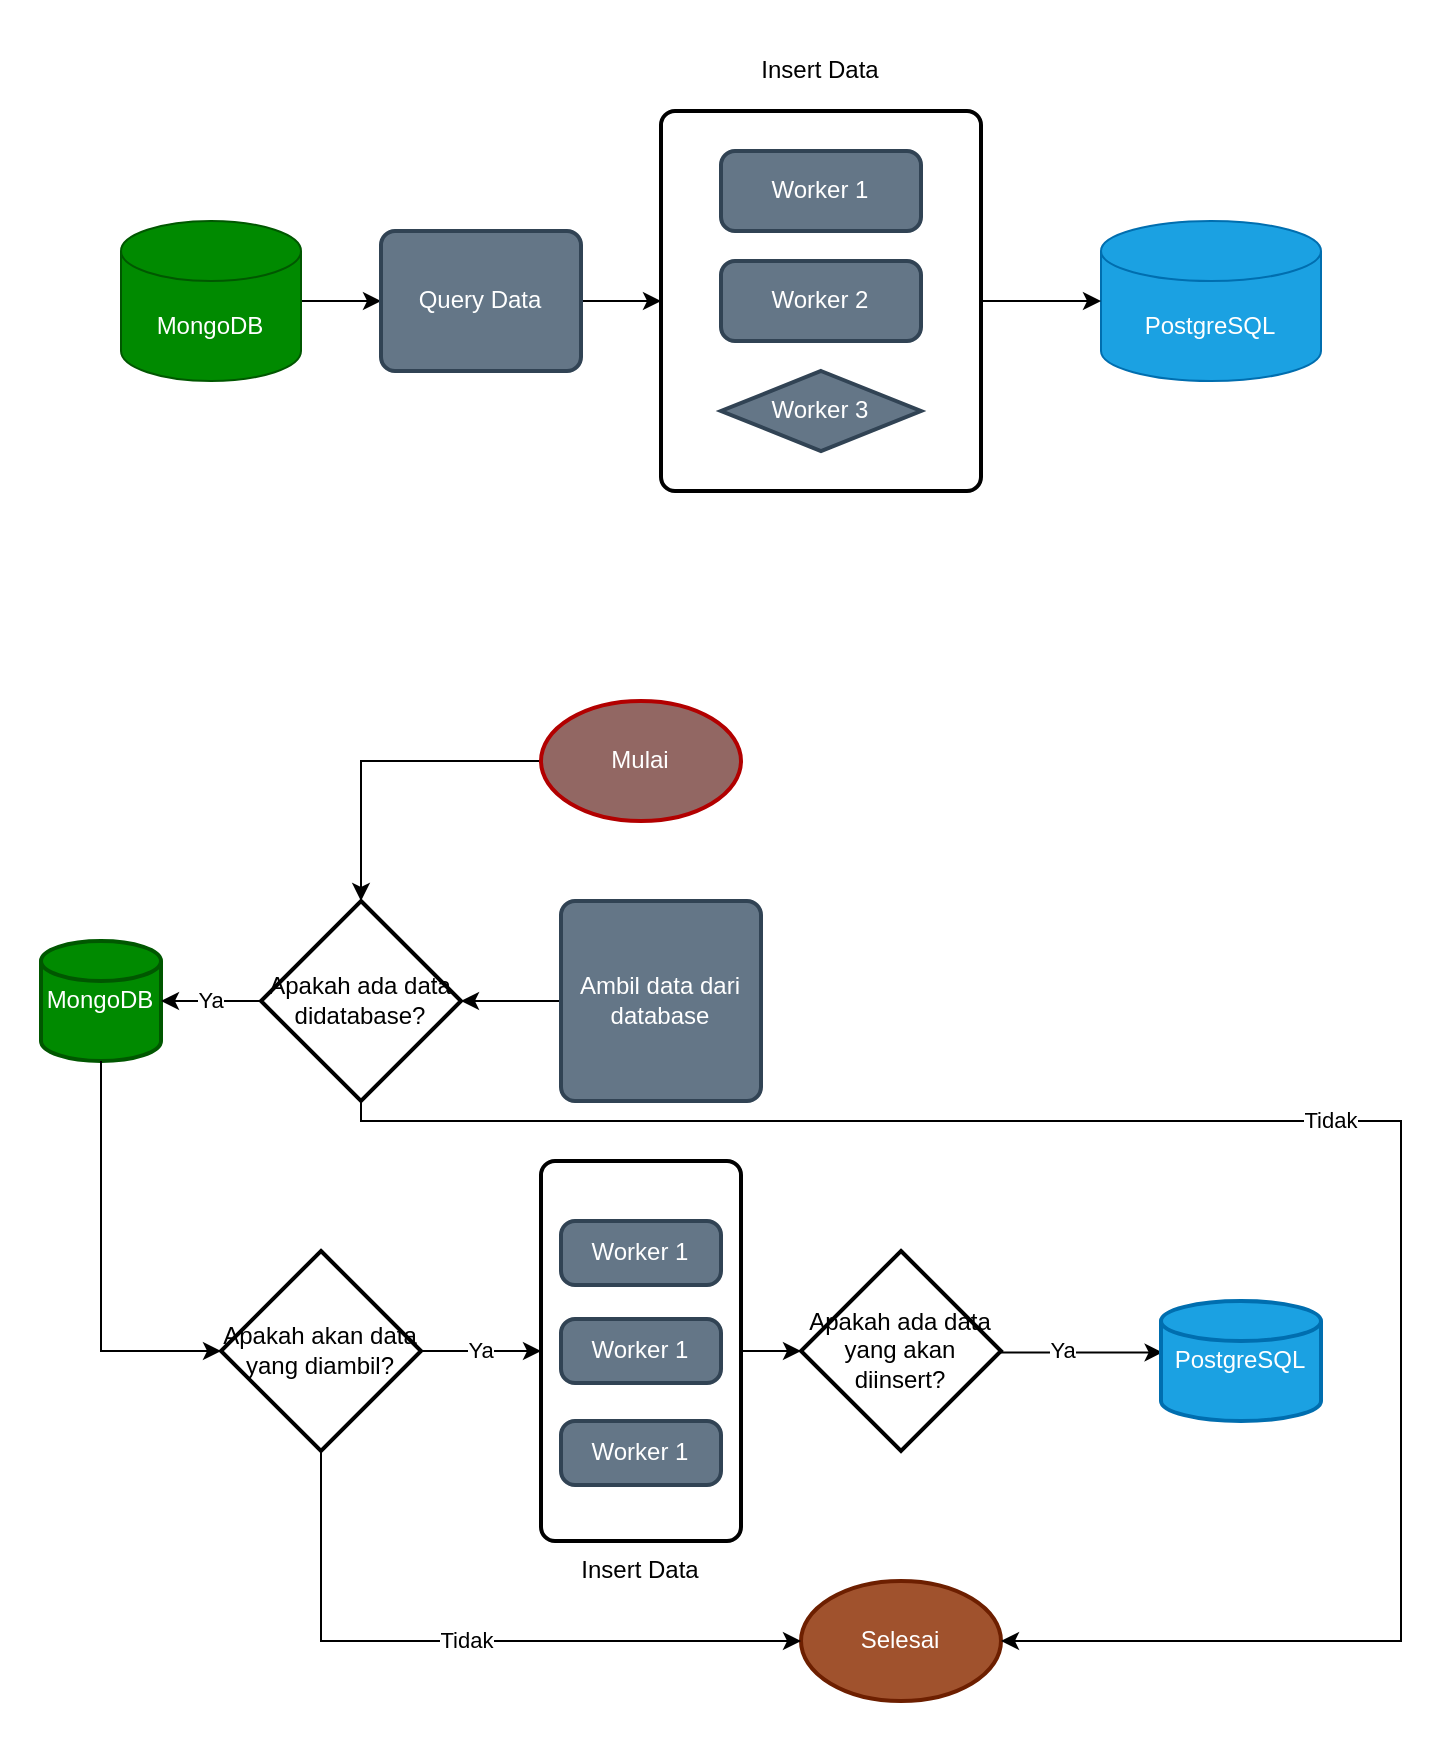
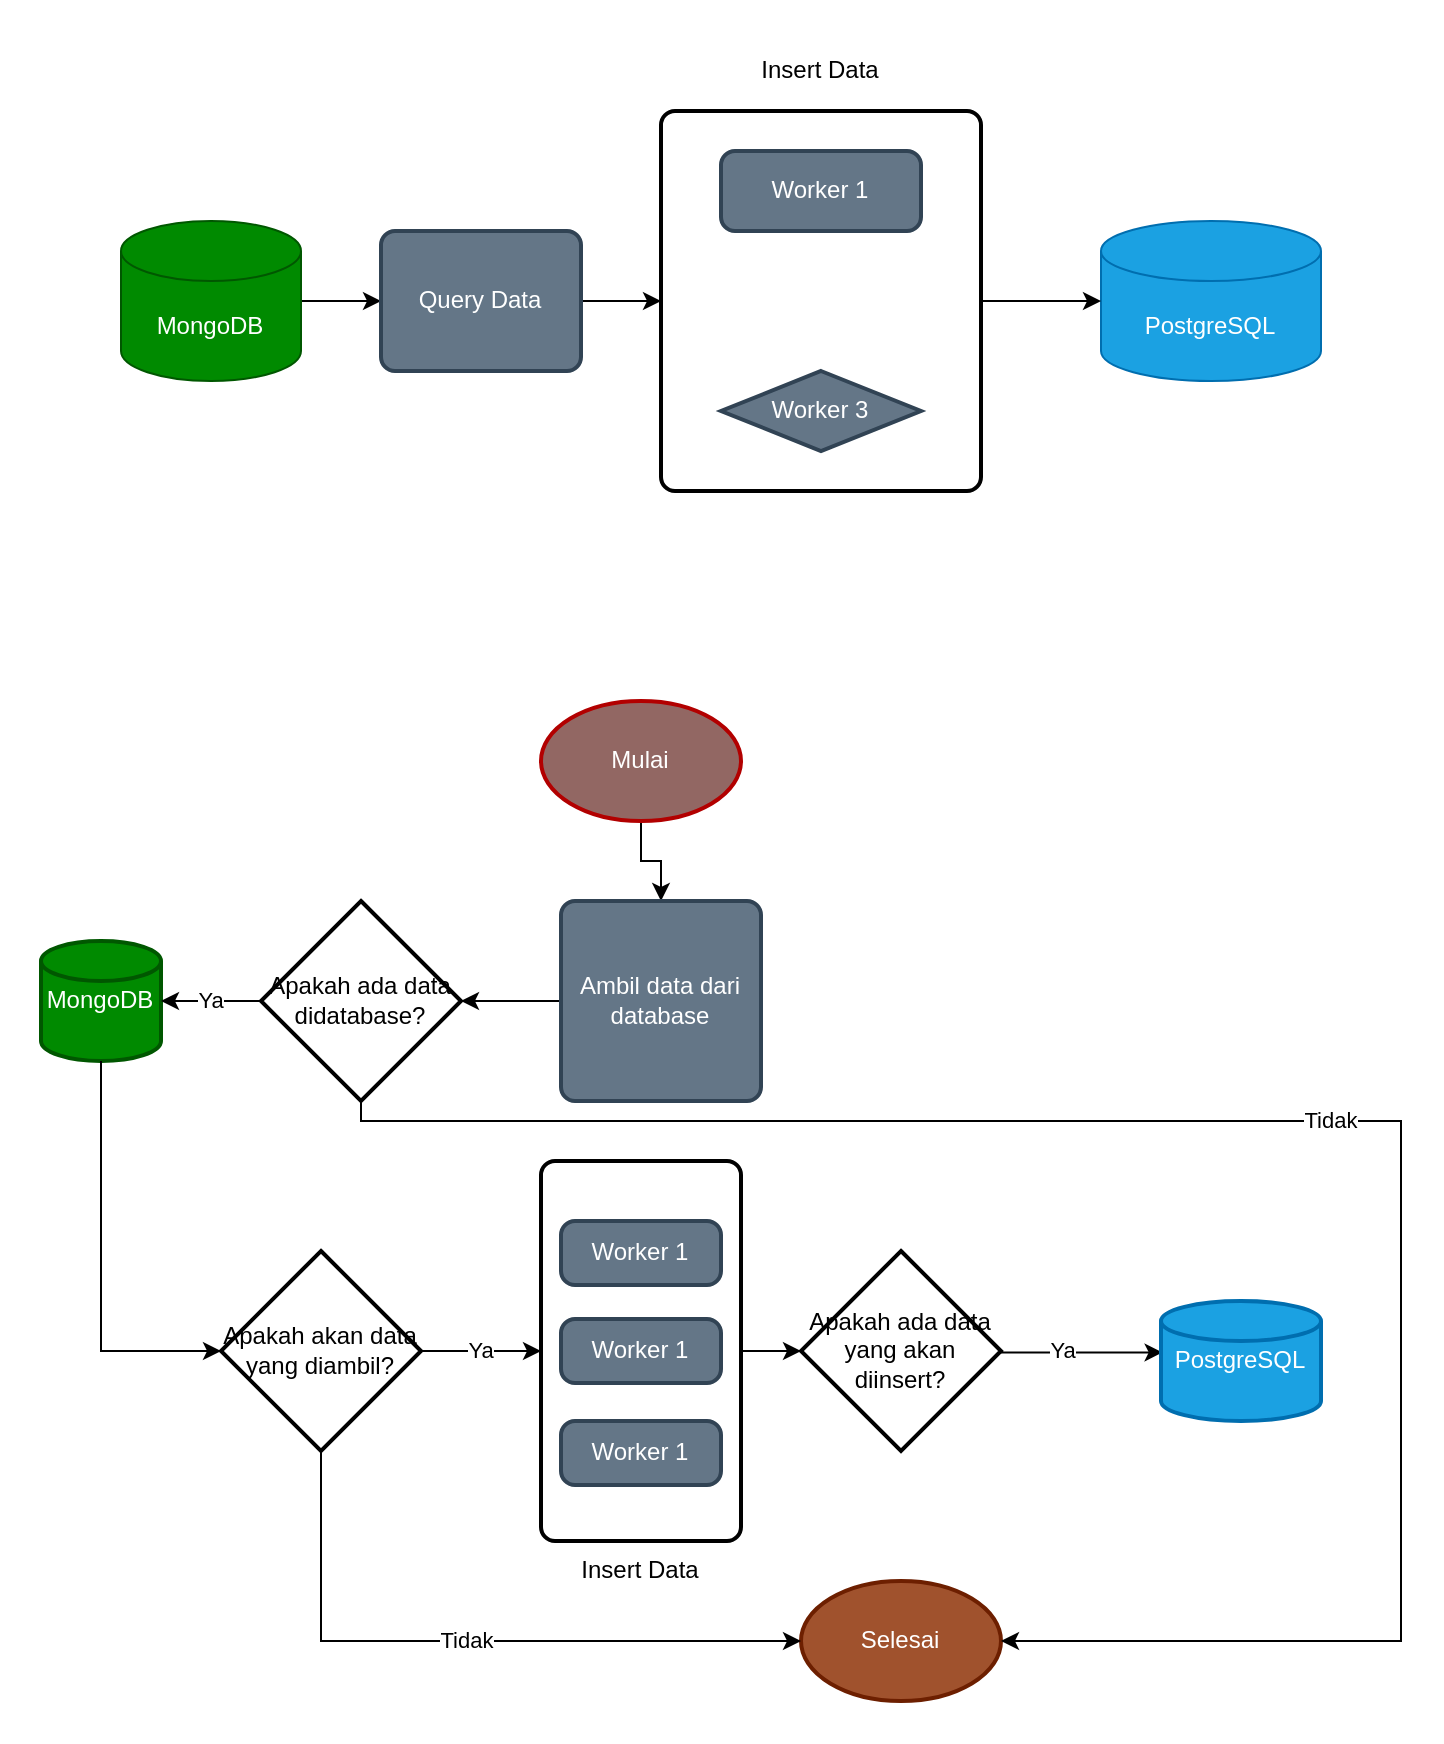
node "Worker 2": removed
edge "Mulai" -> "Apakah ada data didatabase?": now "Mulai" -> "Ambil data dari database"
